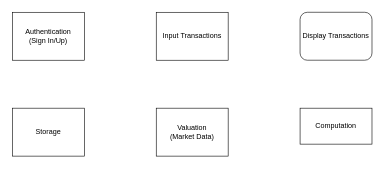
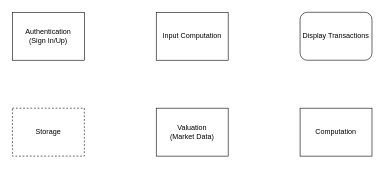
node "Input Transactions": label "Input Transactions" -> "Input Computation"
node "Computation": size 72x36 -> 72x48
node "Storage": style solid -> dashed
